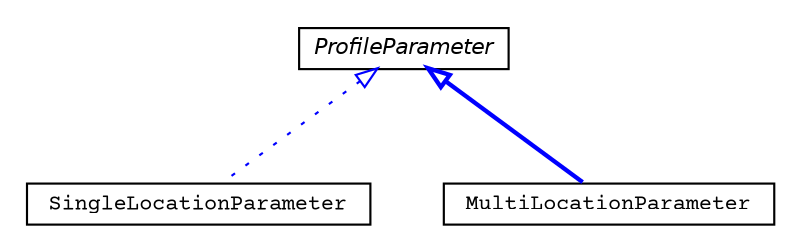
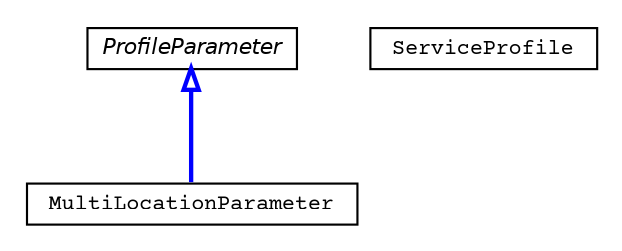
node "ServiceProfile": added
node "SingleLocationParameter": removed
